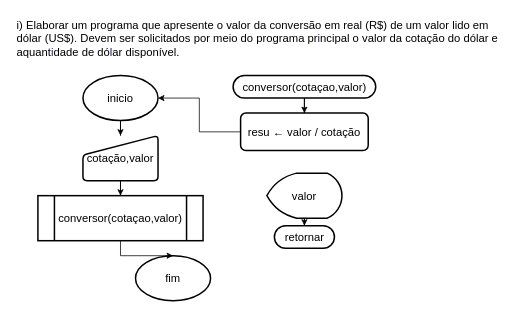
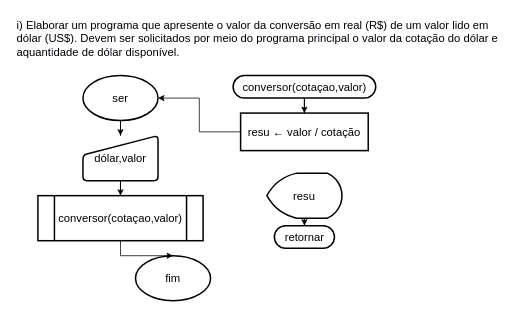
node "inicio": label "inicio" -> "ser"
node "resu ← valor / cotação": shape rounded rectangle -> rectangle
node "cotação,valor": label "cotação,valor" -> "dólar,valor"
node "valor": label "valor" -> "resu"
